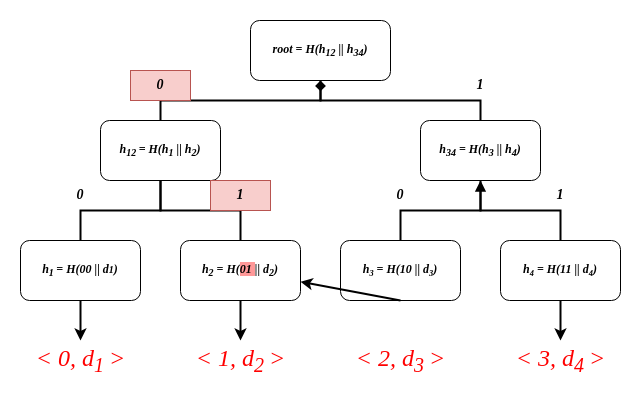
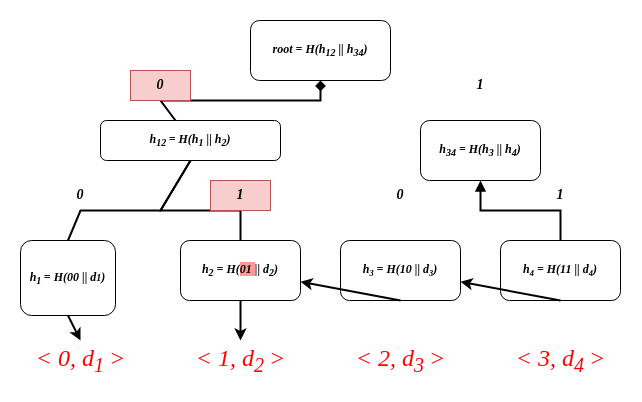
edge "root = H(h12 || h34)" -- "h34 = H(h3 || h4)": removed
node "h12 = H(h1 || h2)": size 120x60 -> 180x40
edge "h34 = H(h3 || h4)" -- "h3 = H(10 || d3)": removed
node "h1 = H(00 || d1)": size 120x60 -> 95x75
edge "h4 = H(11 || d4)" -> "< 3, d4 >": now "h4 = H(11 || d4)" -> "h3 = H(10 || d3)"
